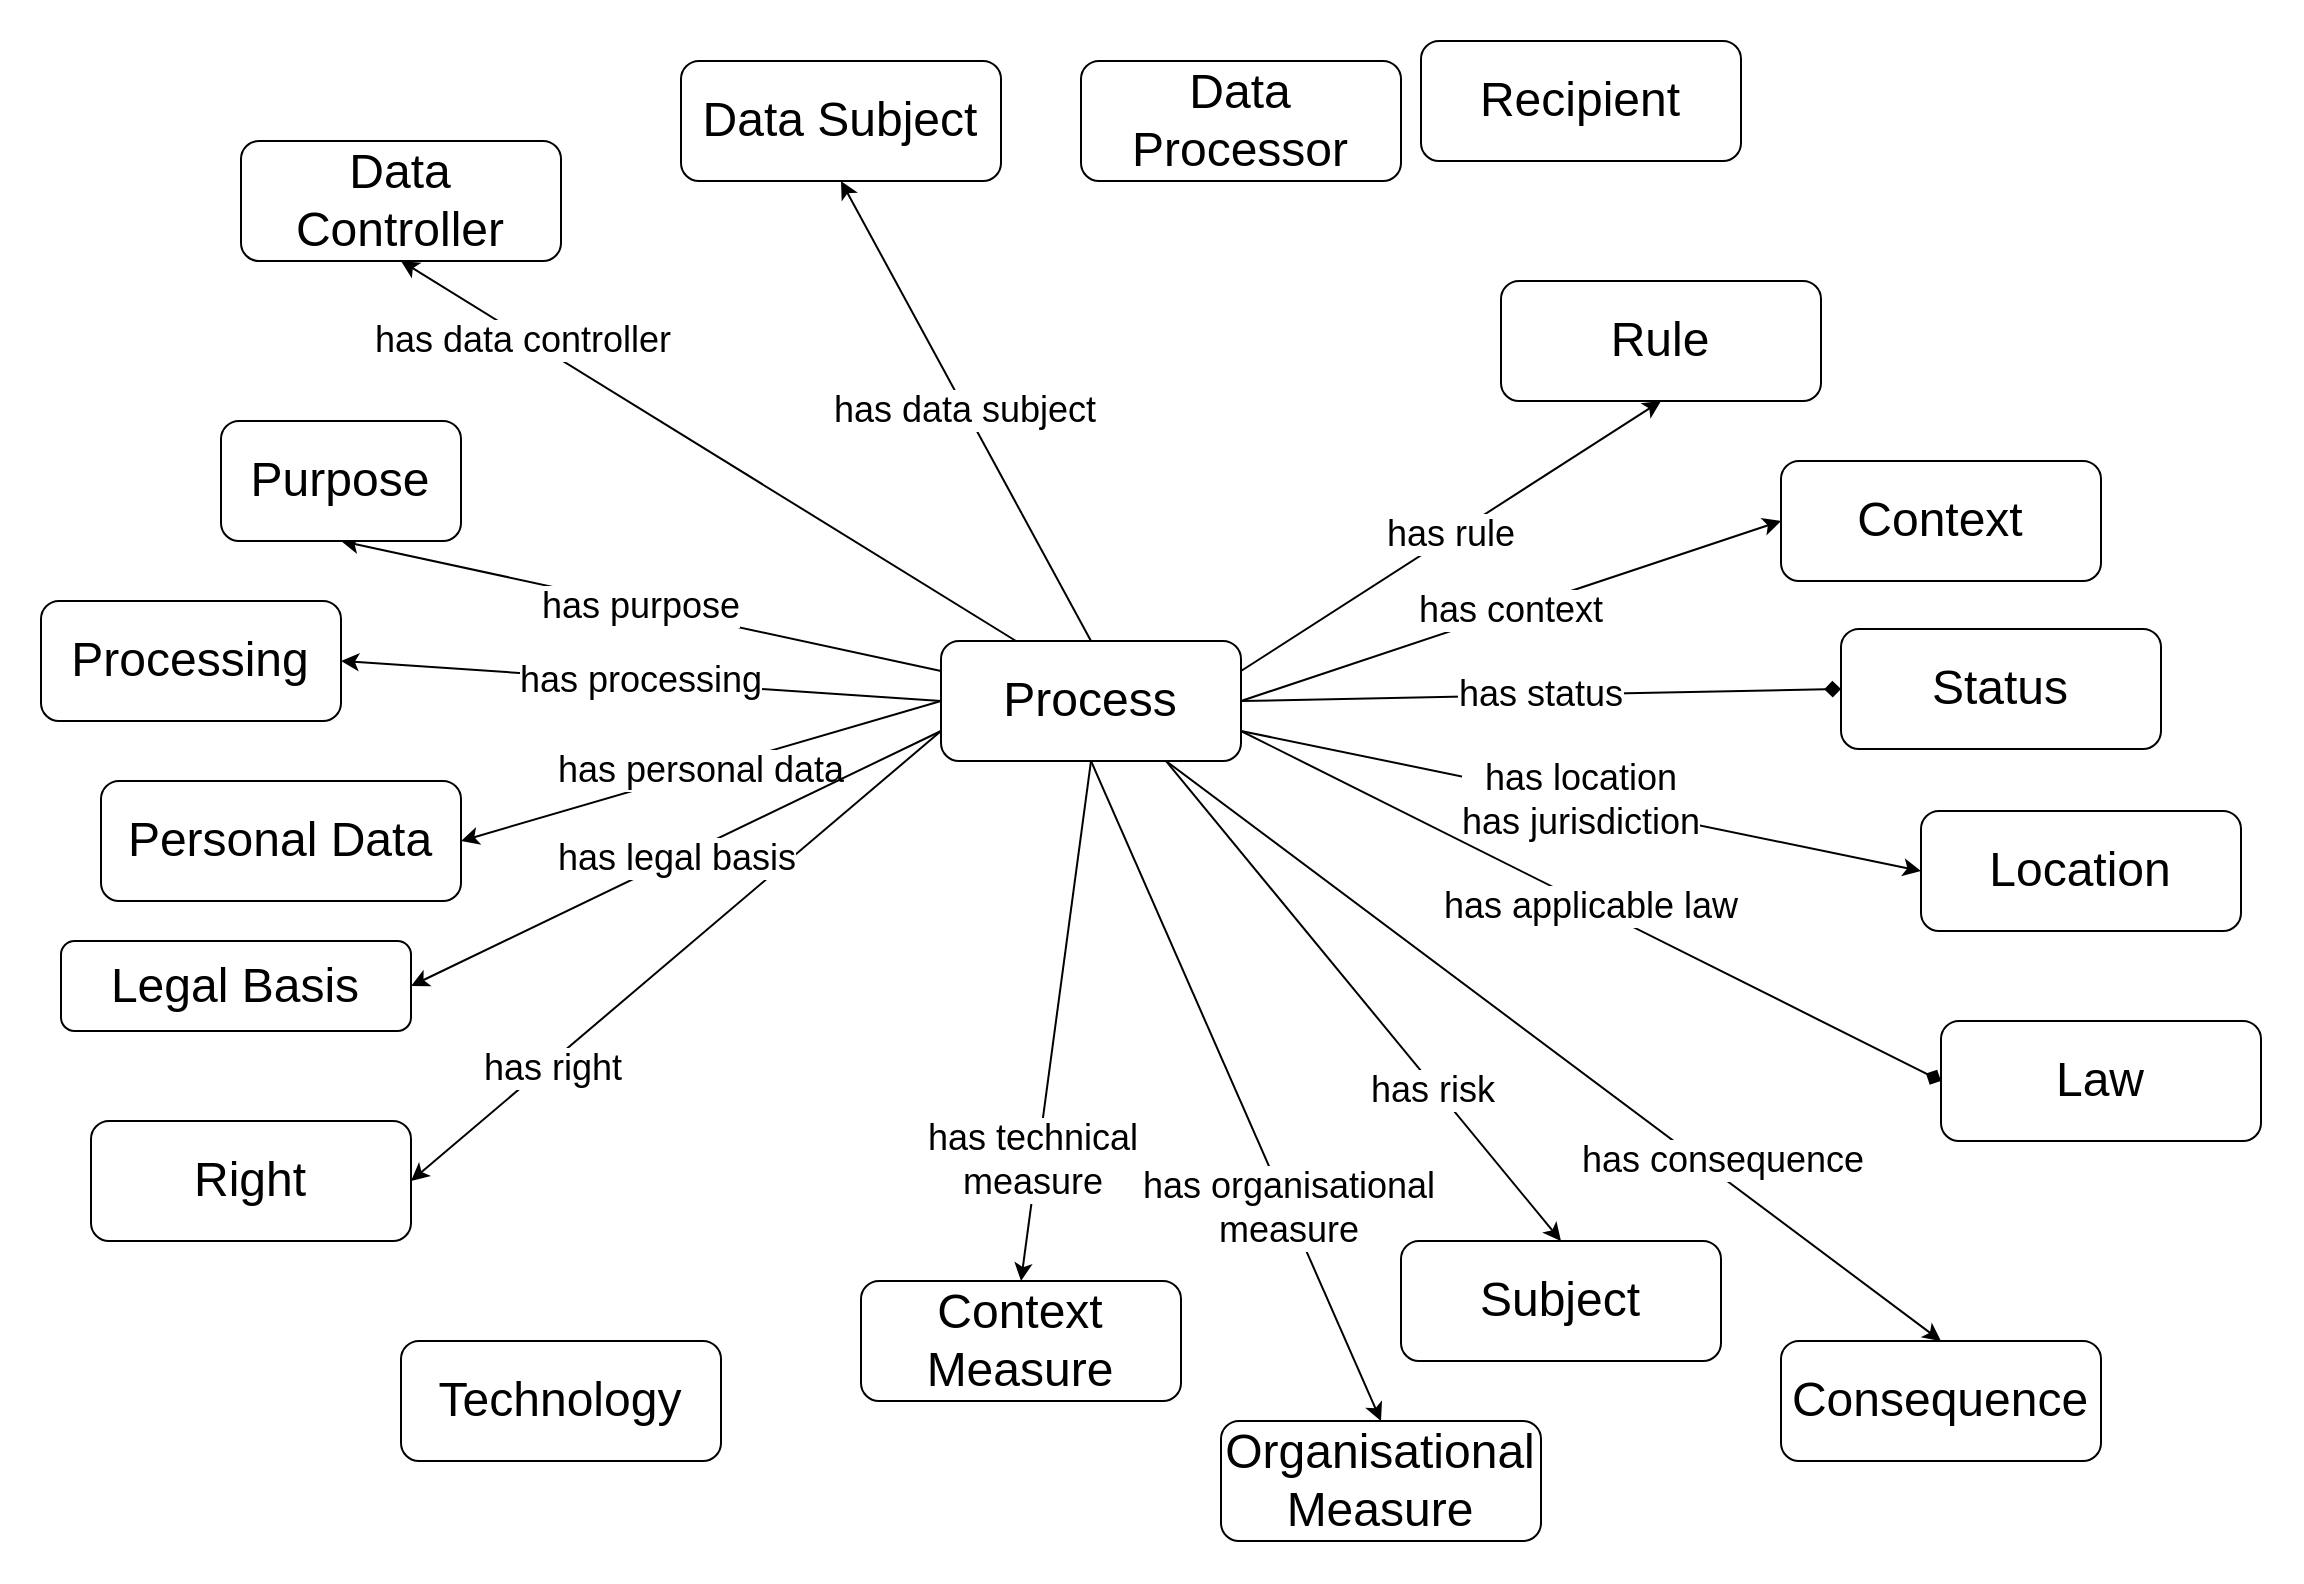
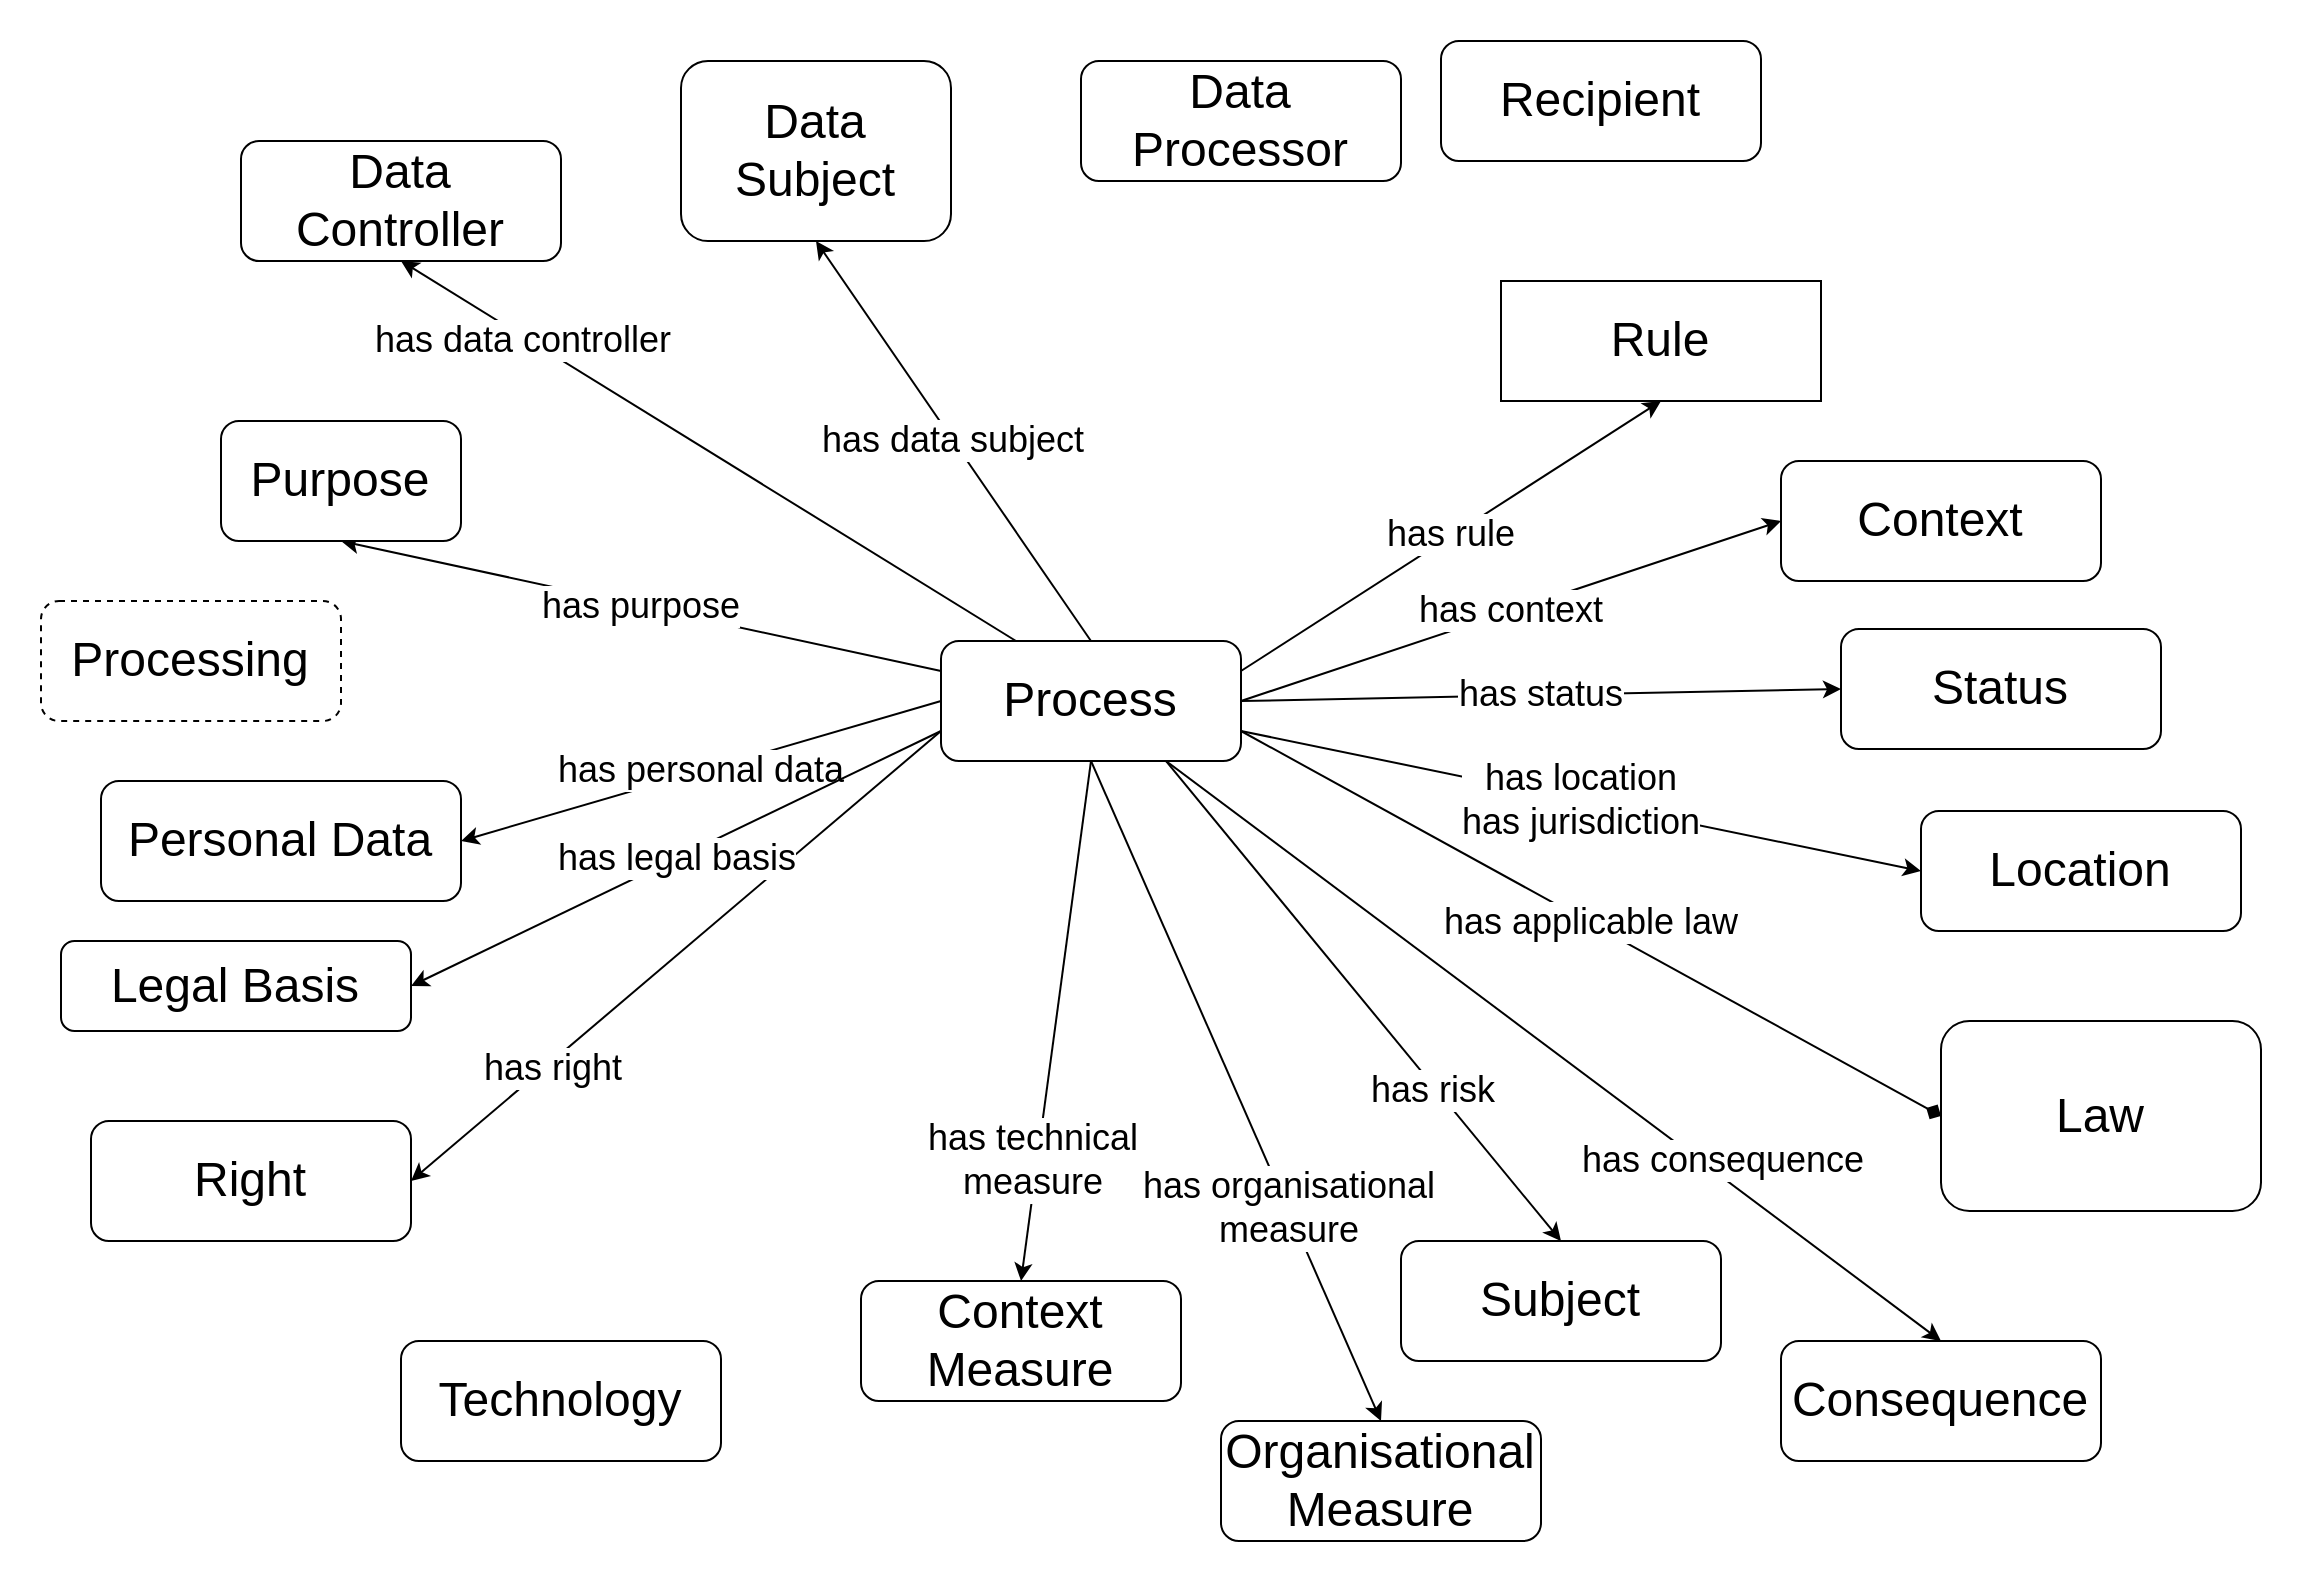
node "Recipient": moved (1581, 101) -> (1601, 101)
node "Data Subject": size 320x120 -> 270x180
node "Rule": shape rounded rectangle -> rectangle
node "Processing": style solid -> dashed
edge "Process" -> "Status": arrowhead diamond -> classic
edge "Process" -> "Processing": removed, label "has processing"
node "Law": size 320x120 -> 320x190
